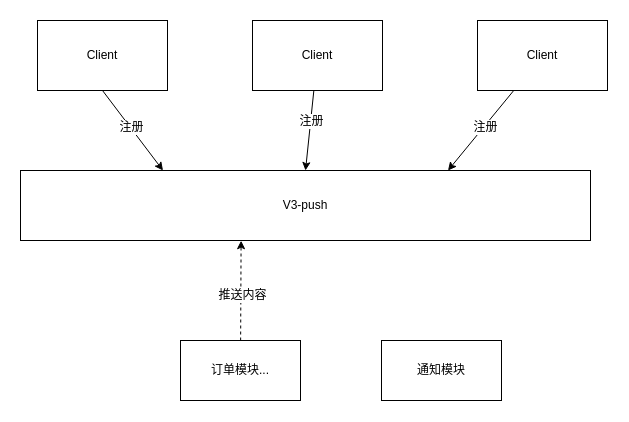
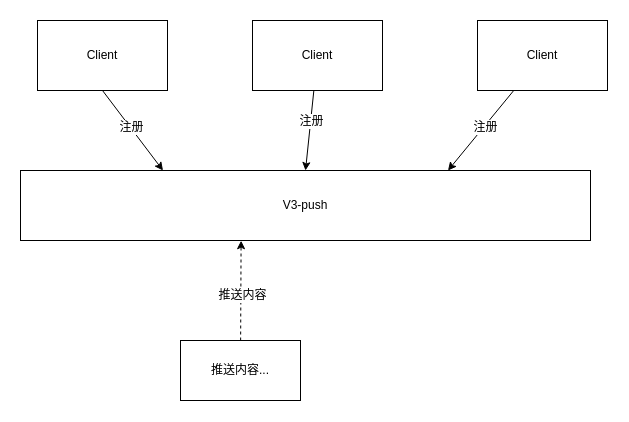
node "订单模块...": label "订单模块..." -> "推送内容..."
node "通知模块": removed
